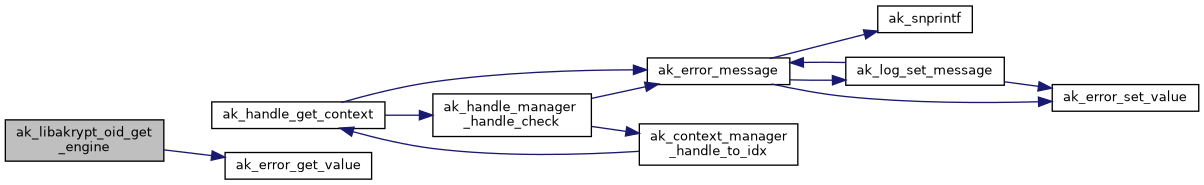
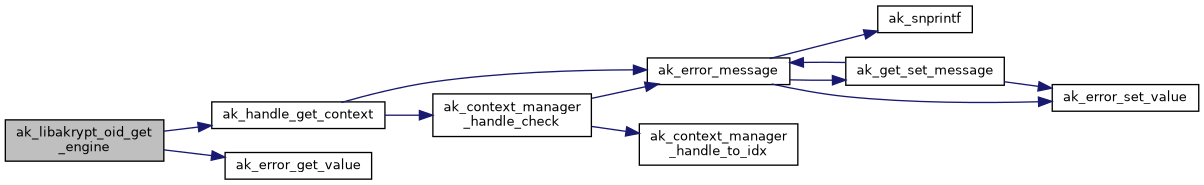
node "ak_log_set_message": label "ak_log_set_message" -> "ak_get_set_message"
node "ak_handle_manager _handle_check": label "ak_handle_manager _handle_check" -> "ak_context_manager _handle_check"
edge "ak_context_manager _handle_to_idx" -> "ak_handle_get_context": now "ak_libakrypt_oid_get _engine" -> "ak_handle_get_context"
